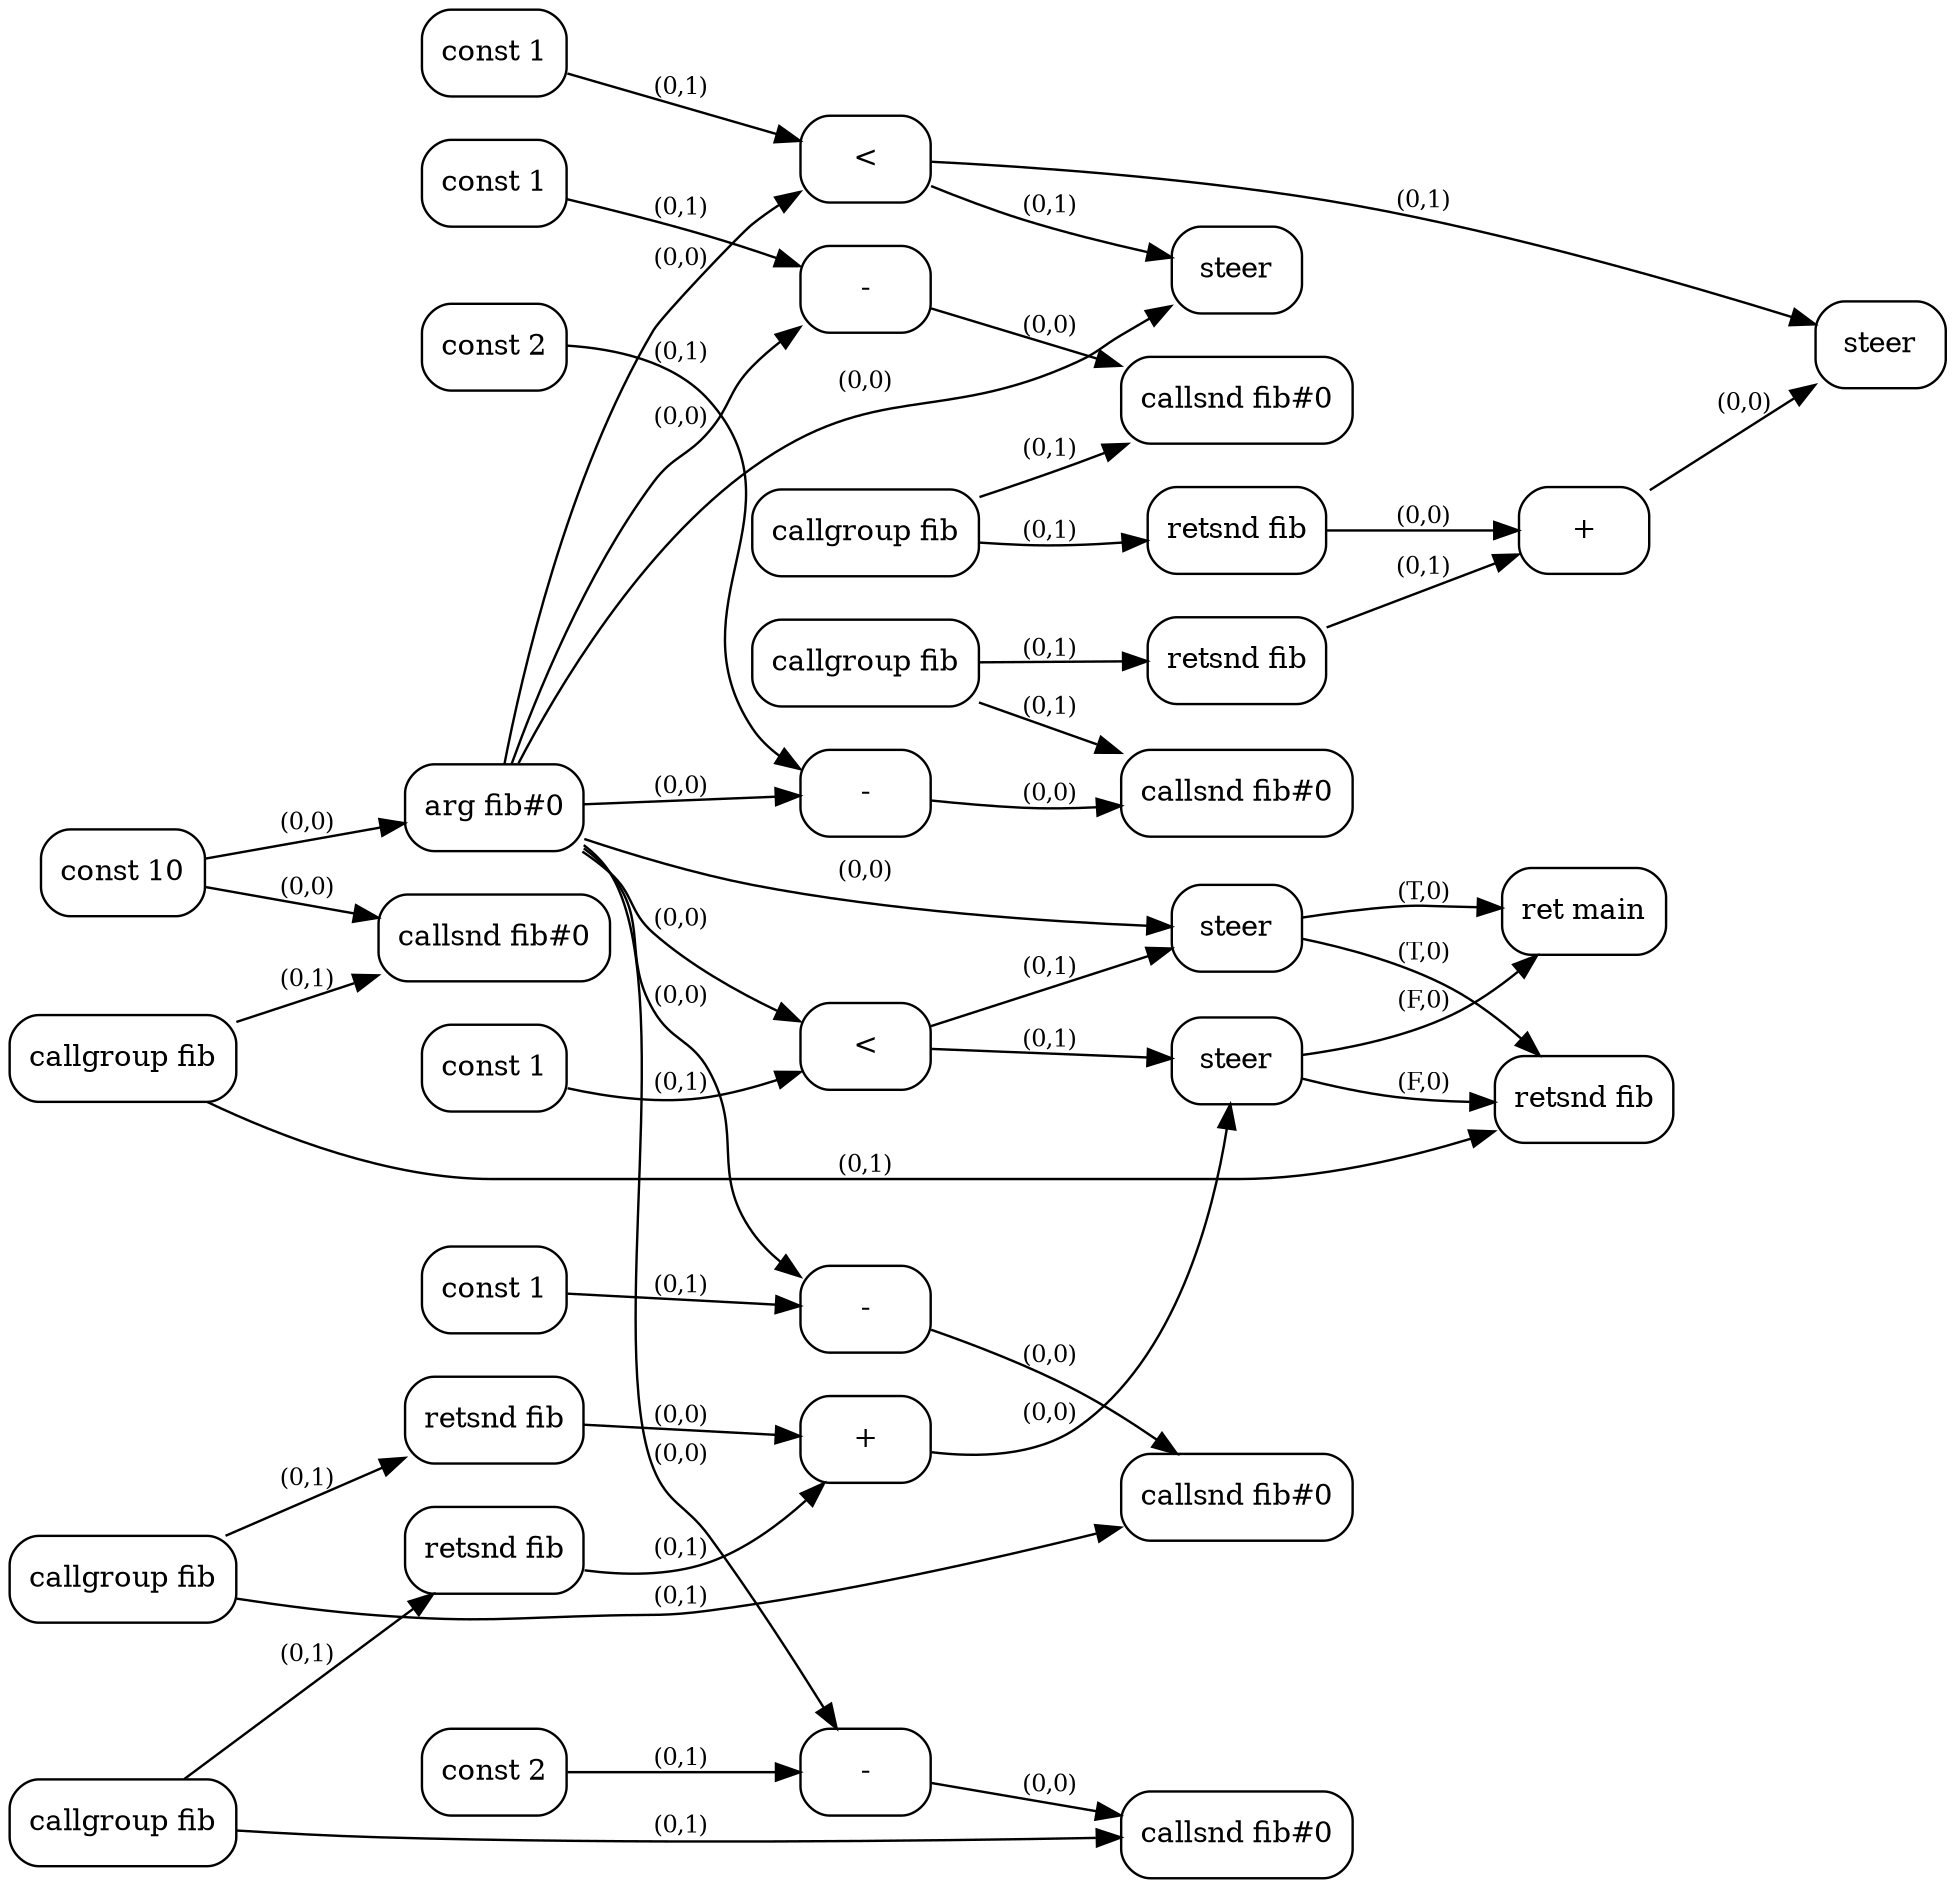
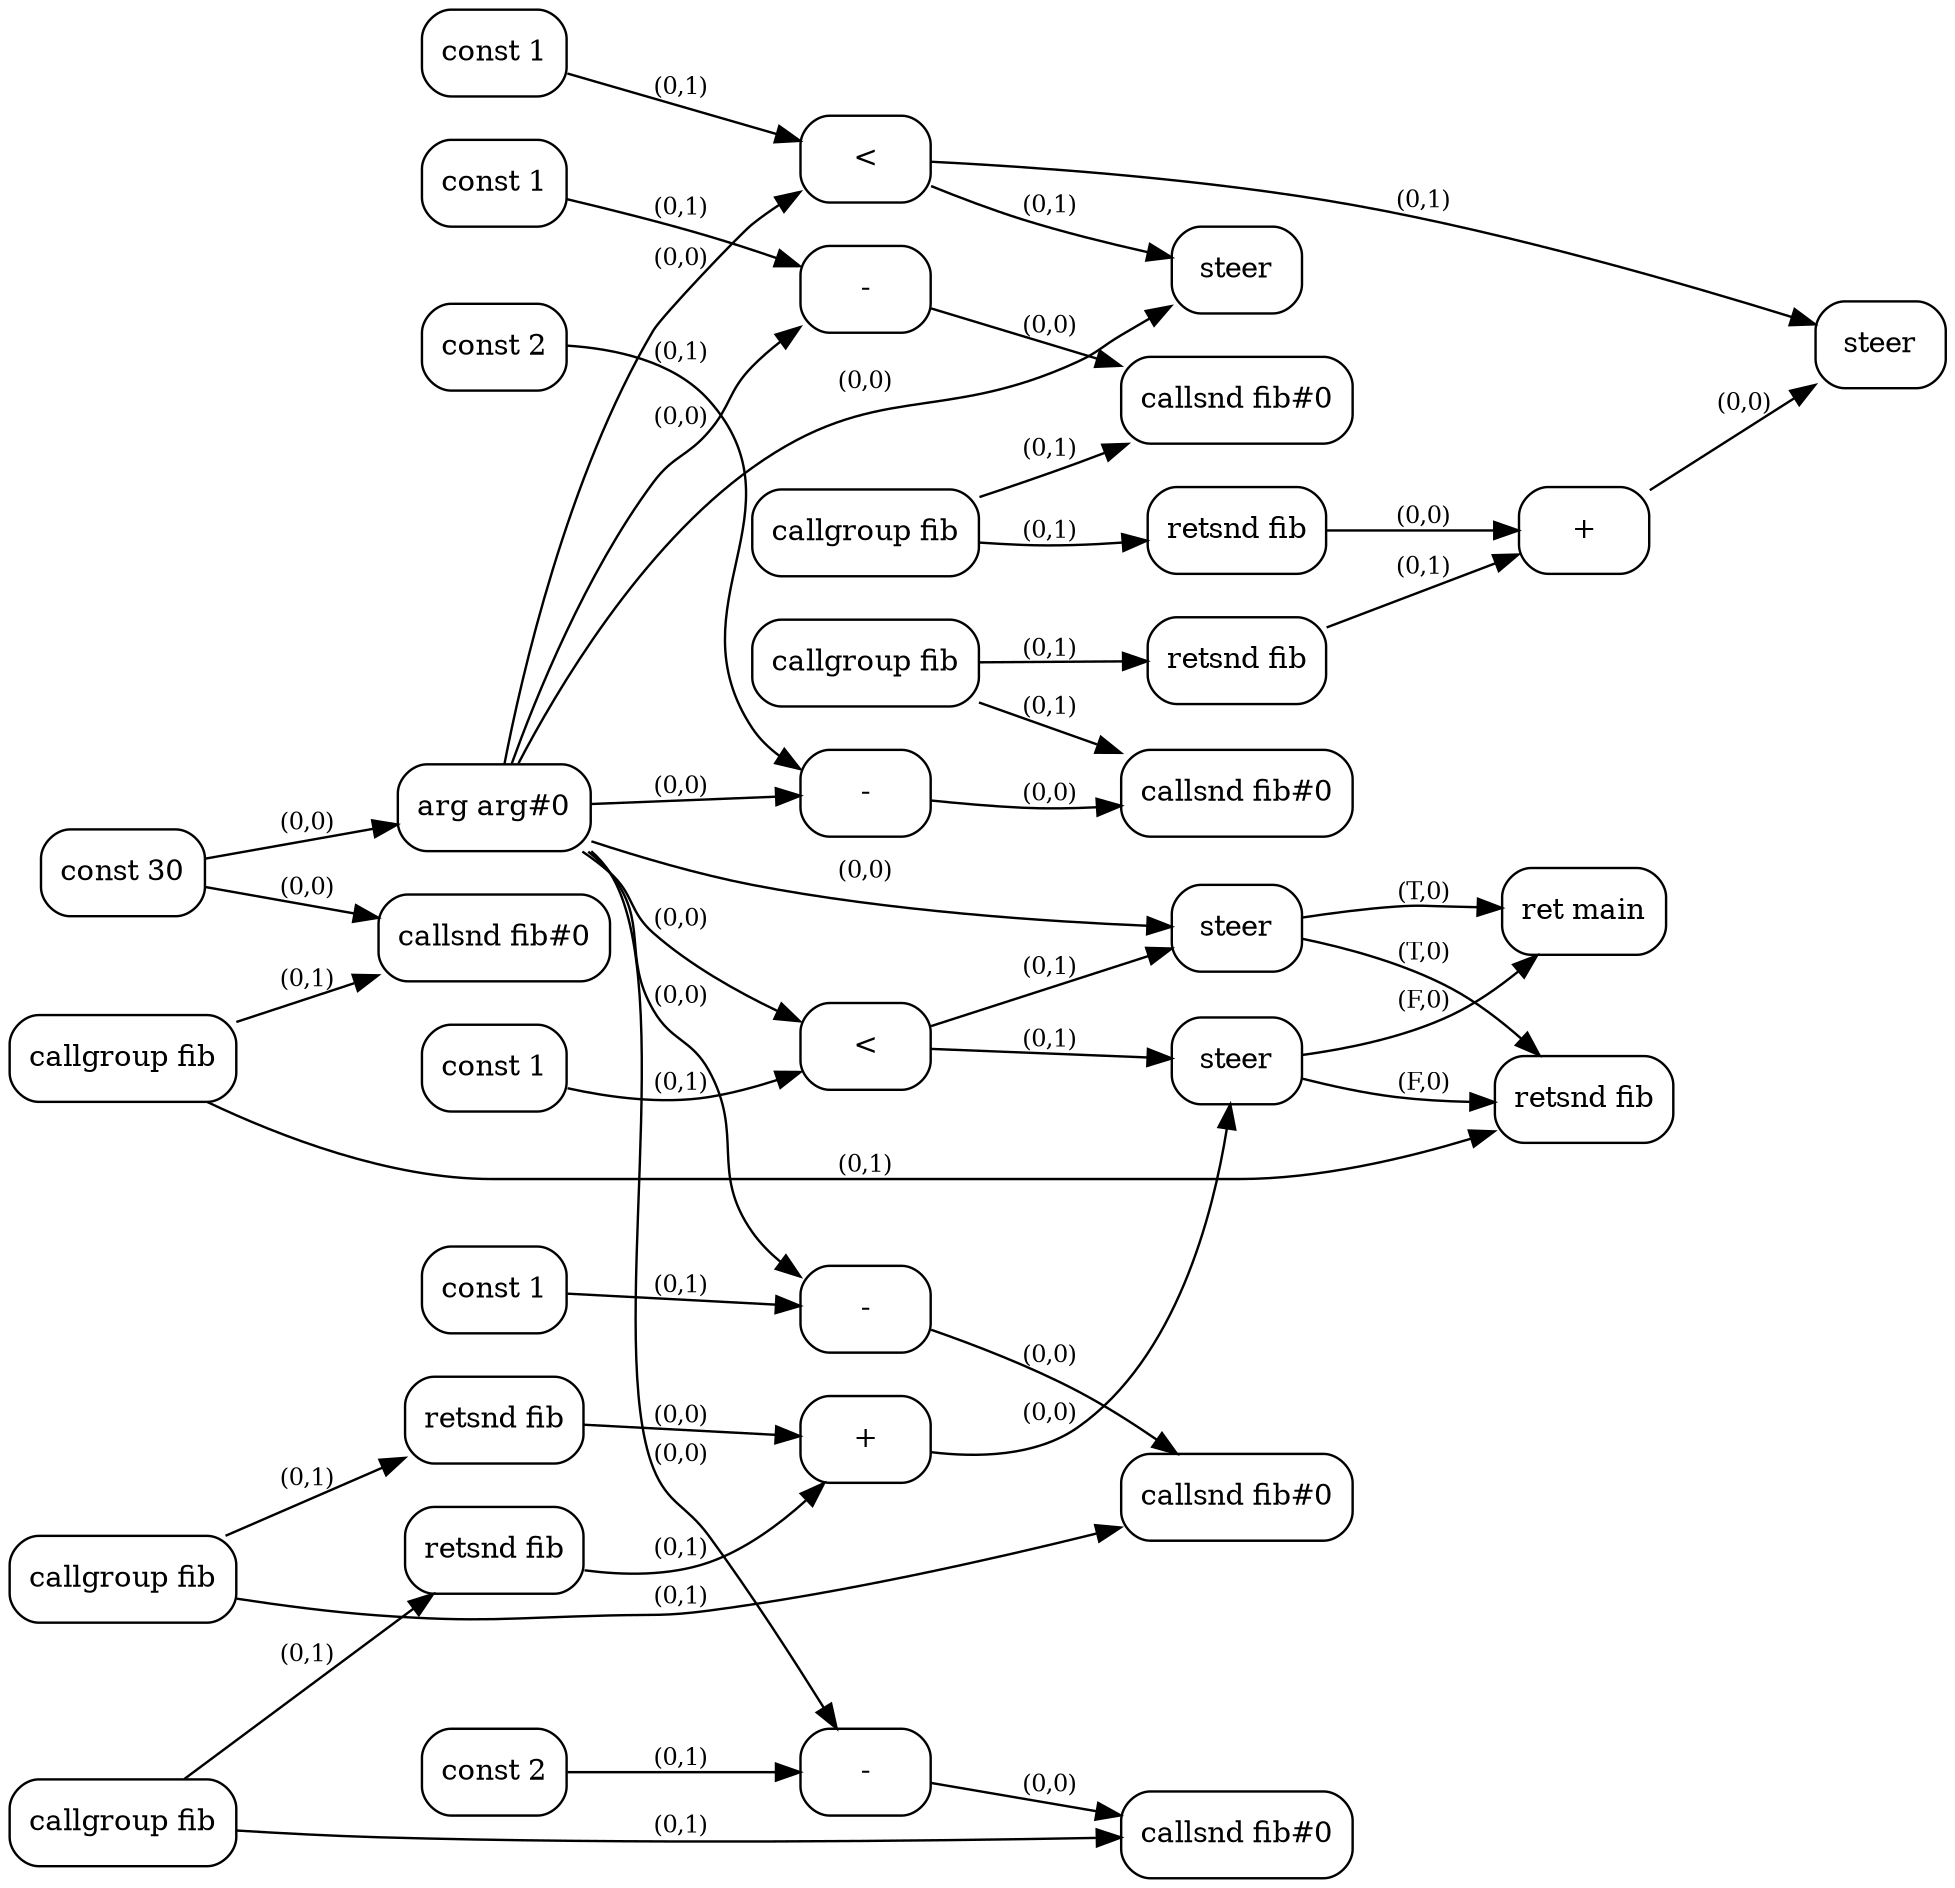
node "arg fib#0": label "arg fib#0" -> "arg arg#0"
node "const 10": label "const 10" -> "const 30"
